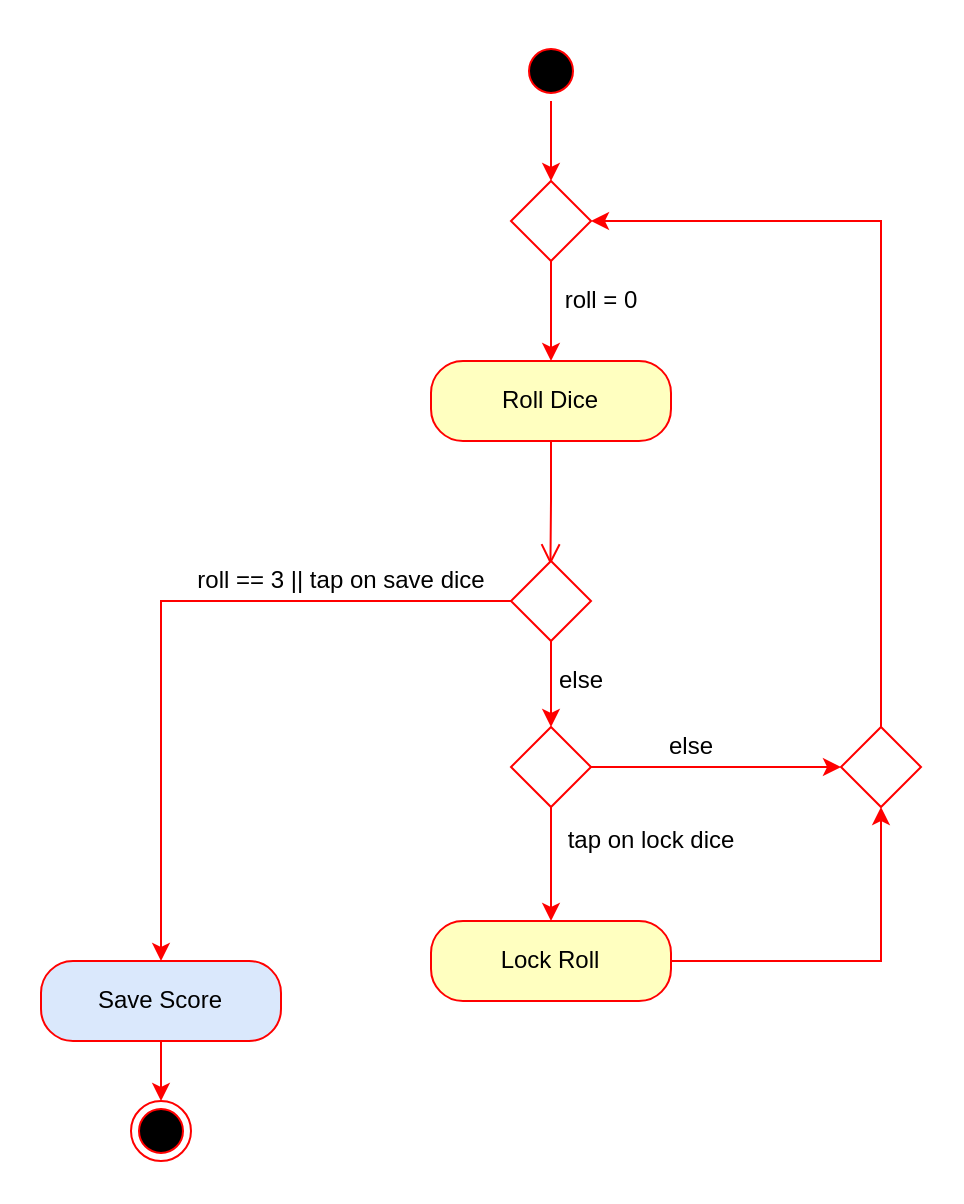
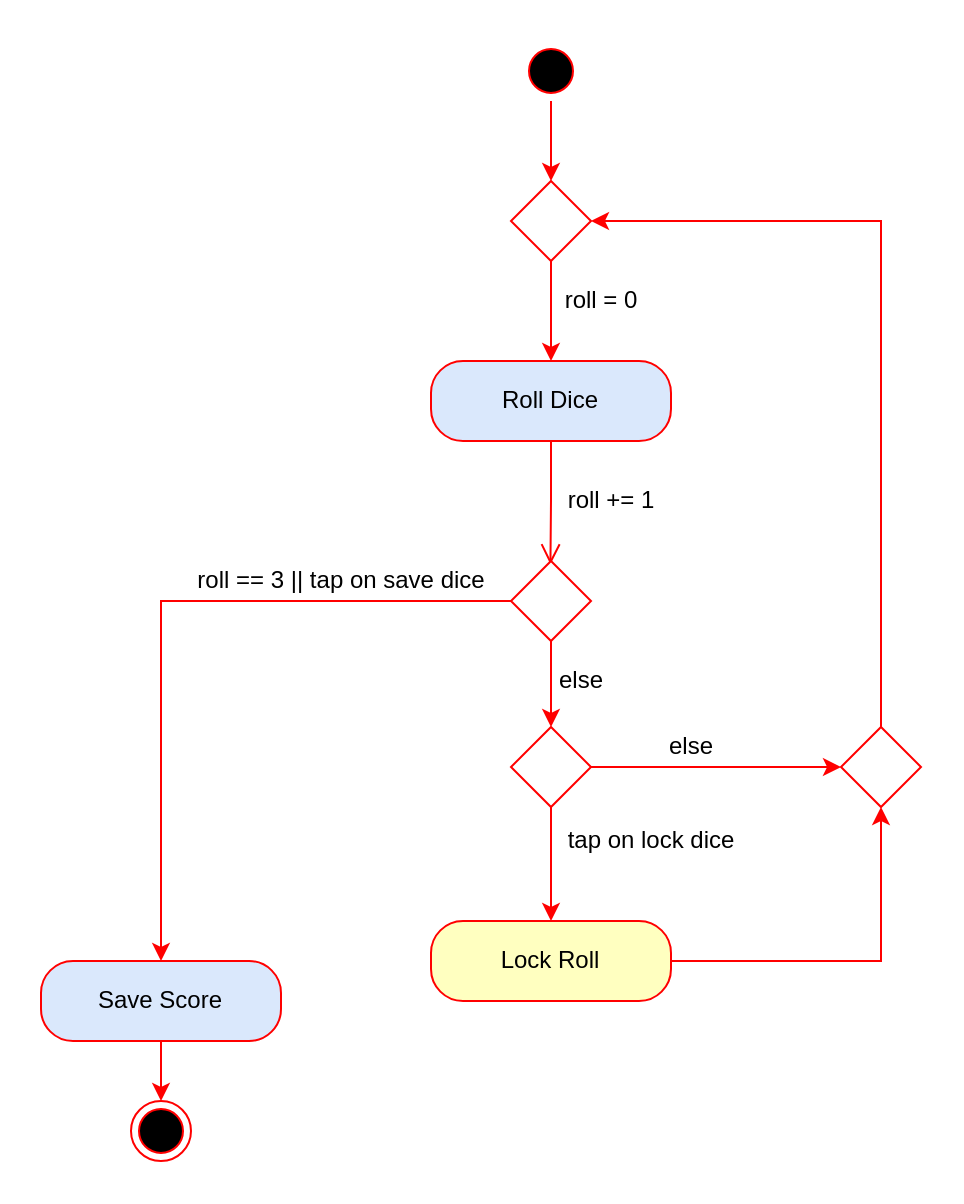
node "Roll Dice": fillcolor #ffffc0 -> #dae8fc
node "roll += 1": added
